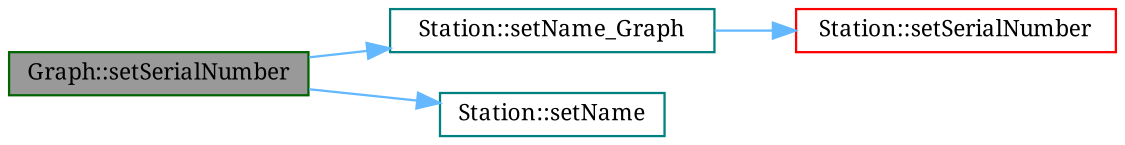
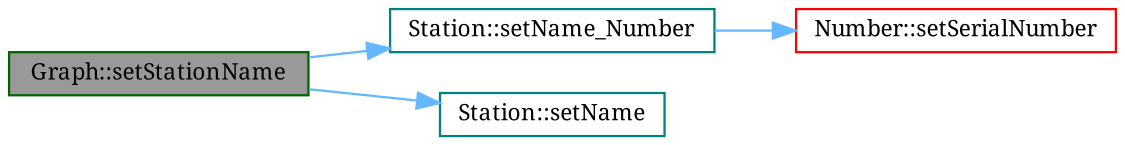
node "Station::setName_Graph": label "Station::setName_Graph" -> "Station::setName_Number"
node "Station::setSerialNumber": label "Station::setSerialNumber" -> "Number::setSerialNumber"
node "Graph::setSerialNumber": label "Graph::setSerialNumber" -> "Graph::setStationName"
